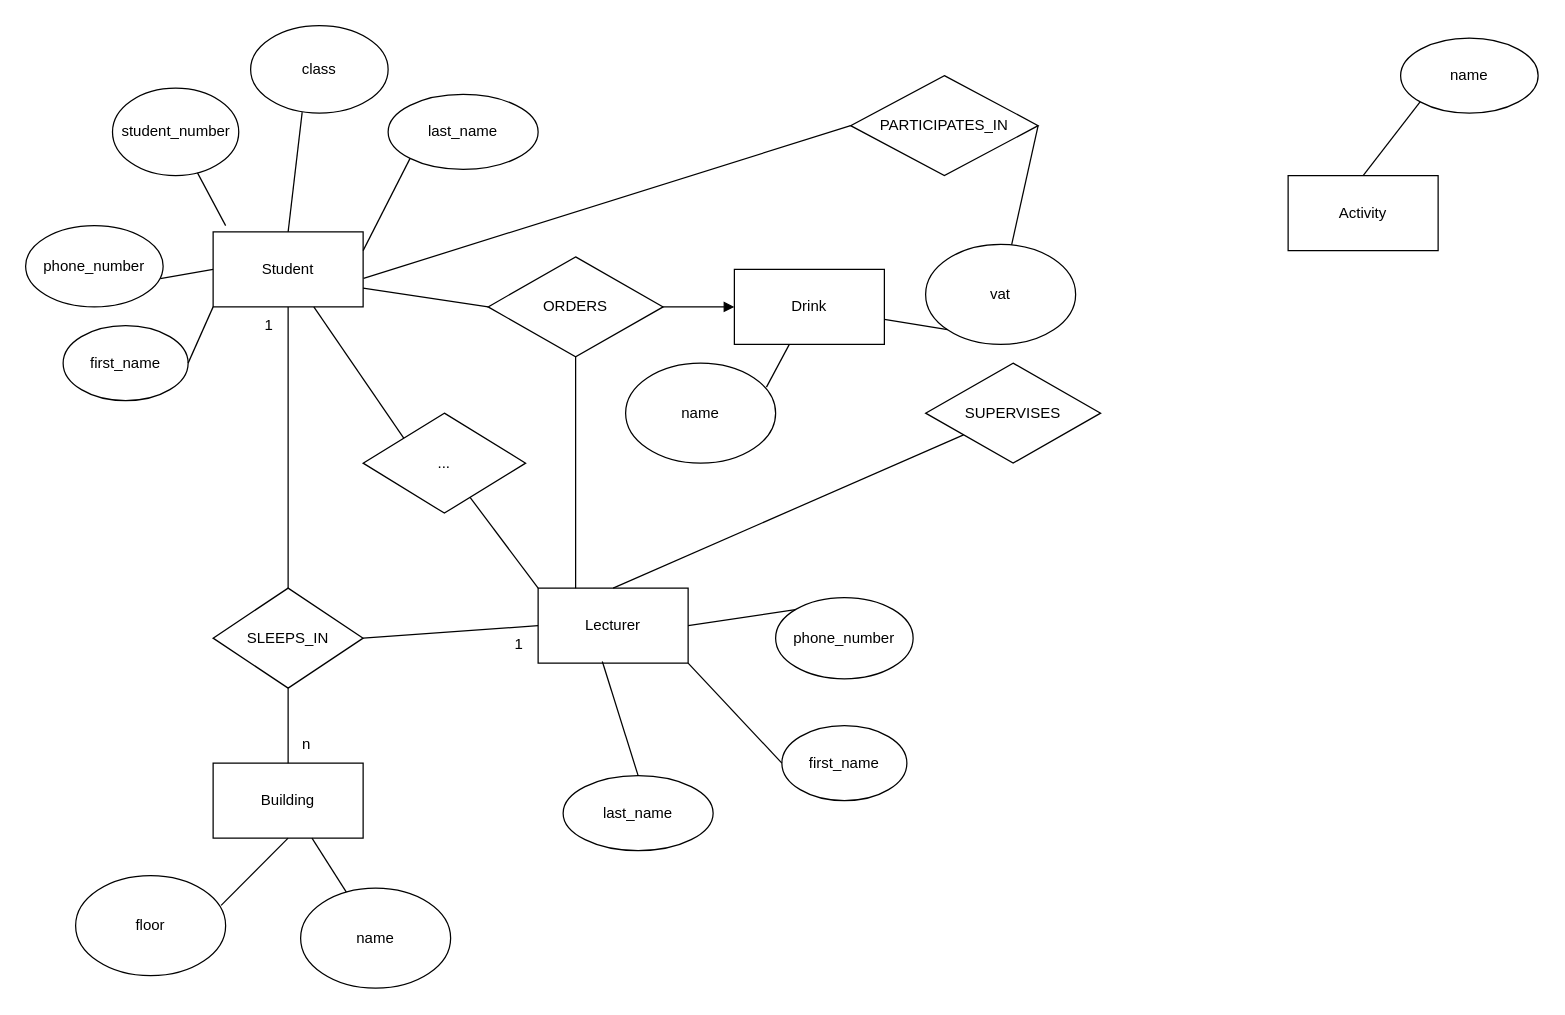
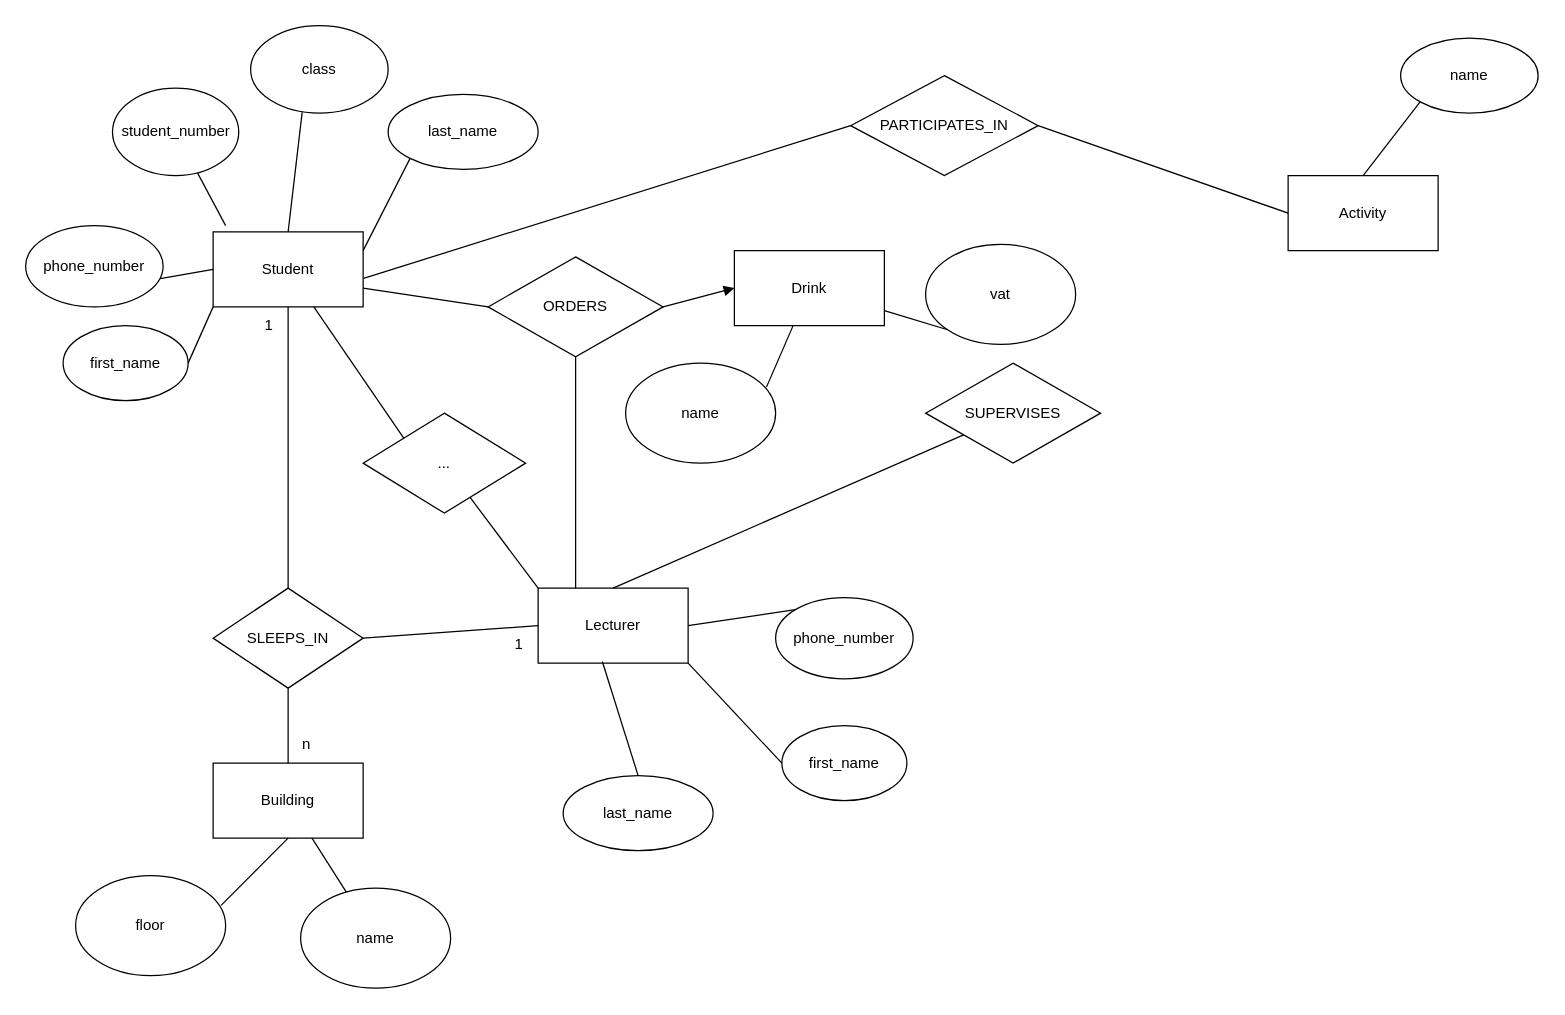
edge "PARTICIPATES_IN" -- "vat": now "PARTICIPATES_IN" -- "Activity"
node "Drink": moved (809, 307) -> (809, 288)
